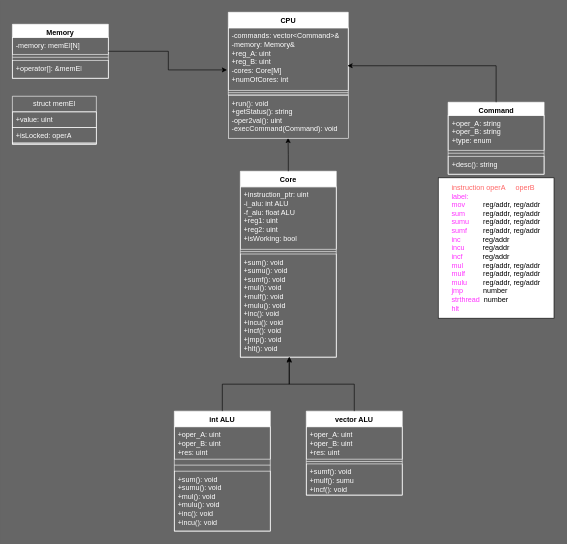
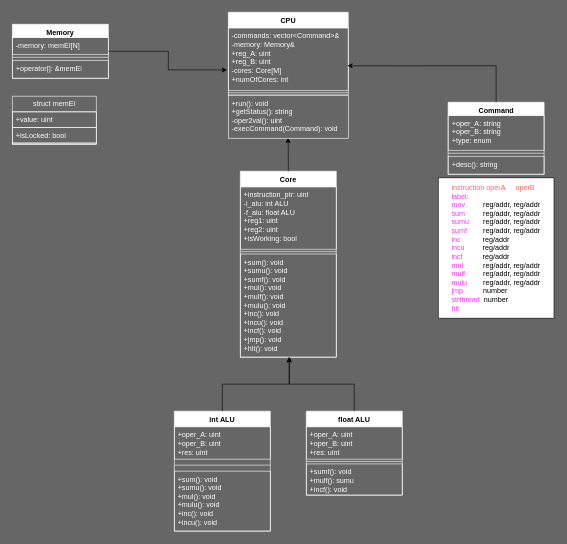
node "+isLocked: operA": label "+isLocked: operA" -> "+isLocked: bool"
node "vector ALU": label "vector ALU" -> "float ALU"
